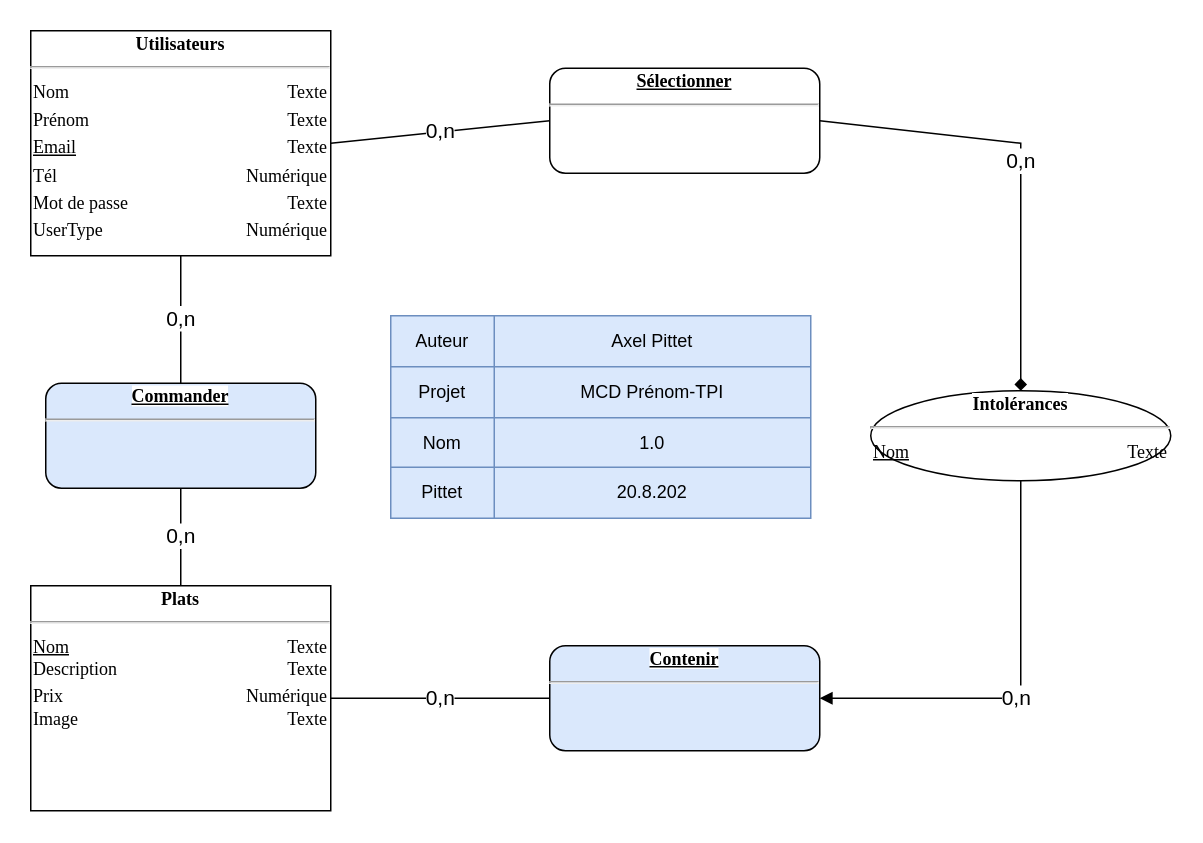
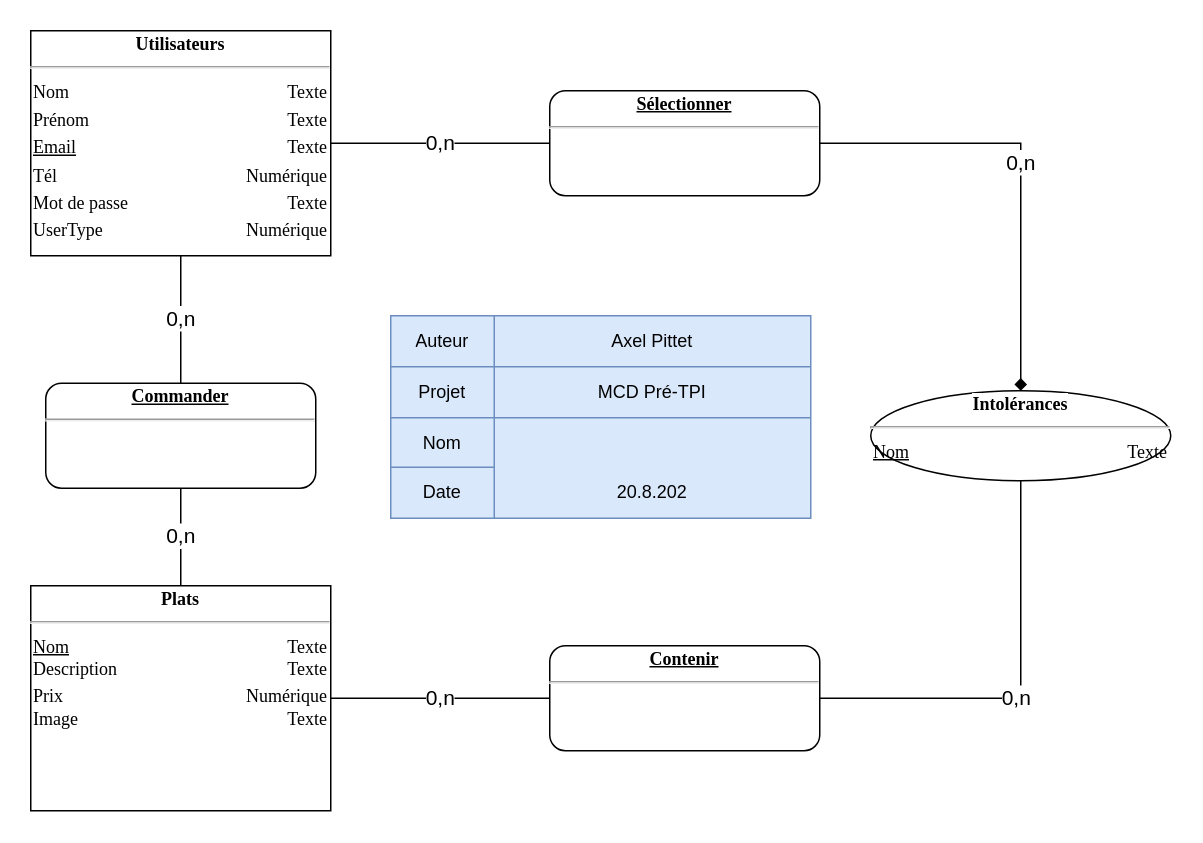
node "Sélectionner": moved (685, 121) -> (685, 143)
node "MCD Prénom-TPI": label "MCD Prénom-TPI" -> "MCD Pré-TPI"
node "Commander": fillcolor #dae8fc -> #ffffff
node "1.0": removed
node "Pittet": label "Pittet" -> "Date"
node "Contenir": fillcolor #dae8fc -> #ffffff
edge "Intolérances Nom Texte" -> "Contenir": arrowhead block -> none
